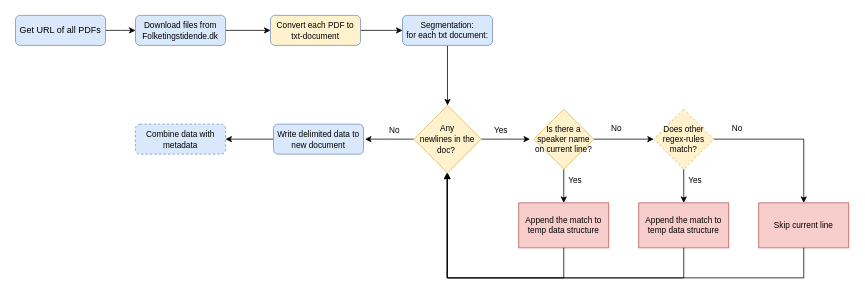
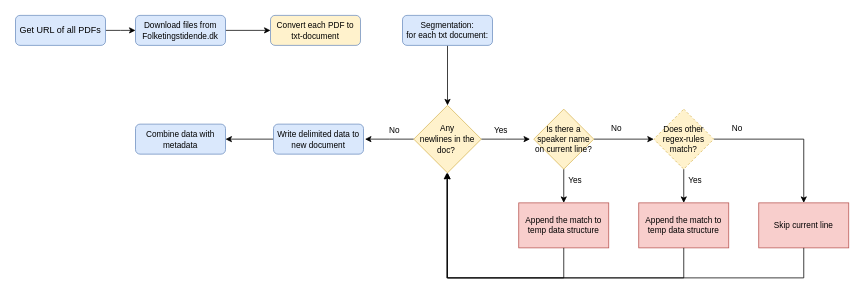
edge "Convert each PDF to txt-document" -> "Segmentation: for each txt document:": removed
node "Combine data with metadata": style dashed -> solid
